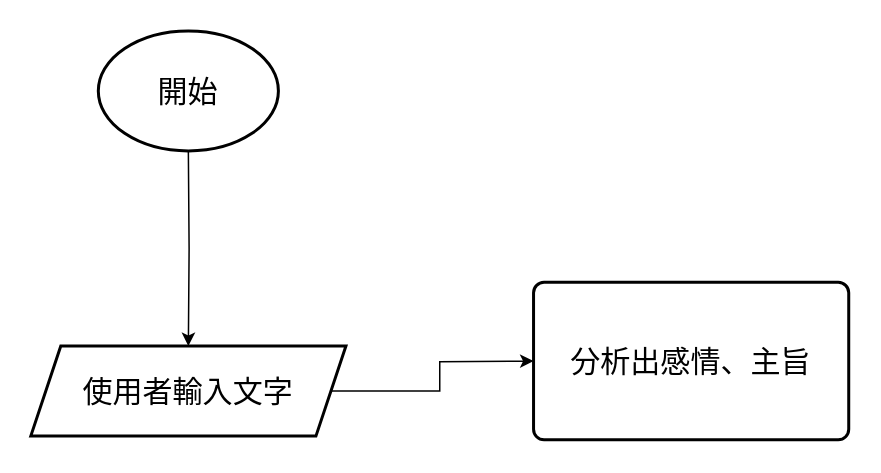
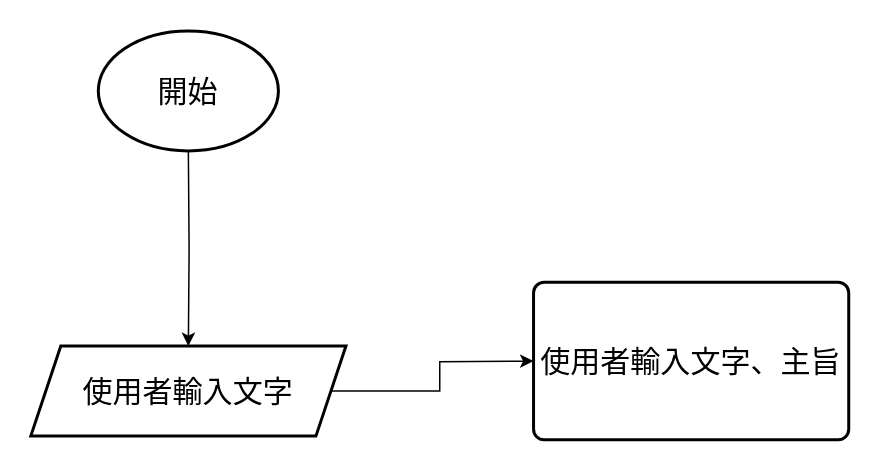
node "分析出感情、主旨": label "分析出感情、主旨" -> "使用者輸入文字、主旨"
